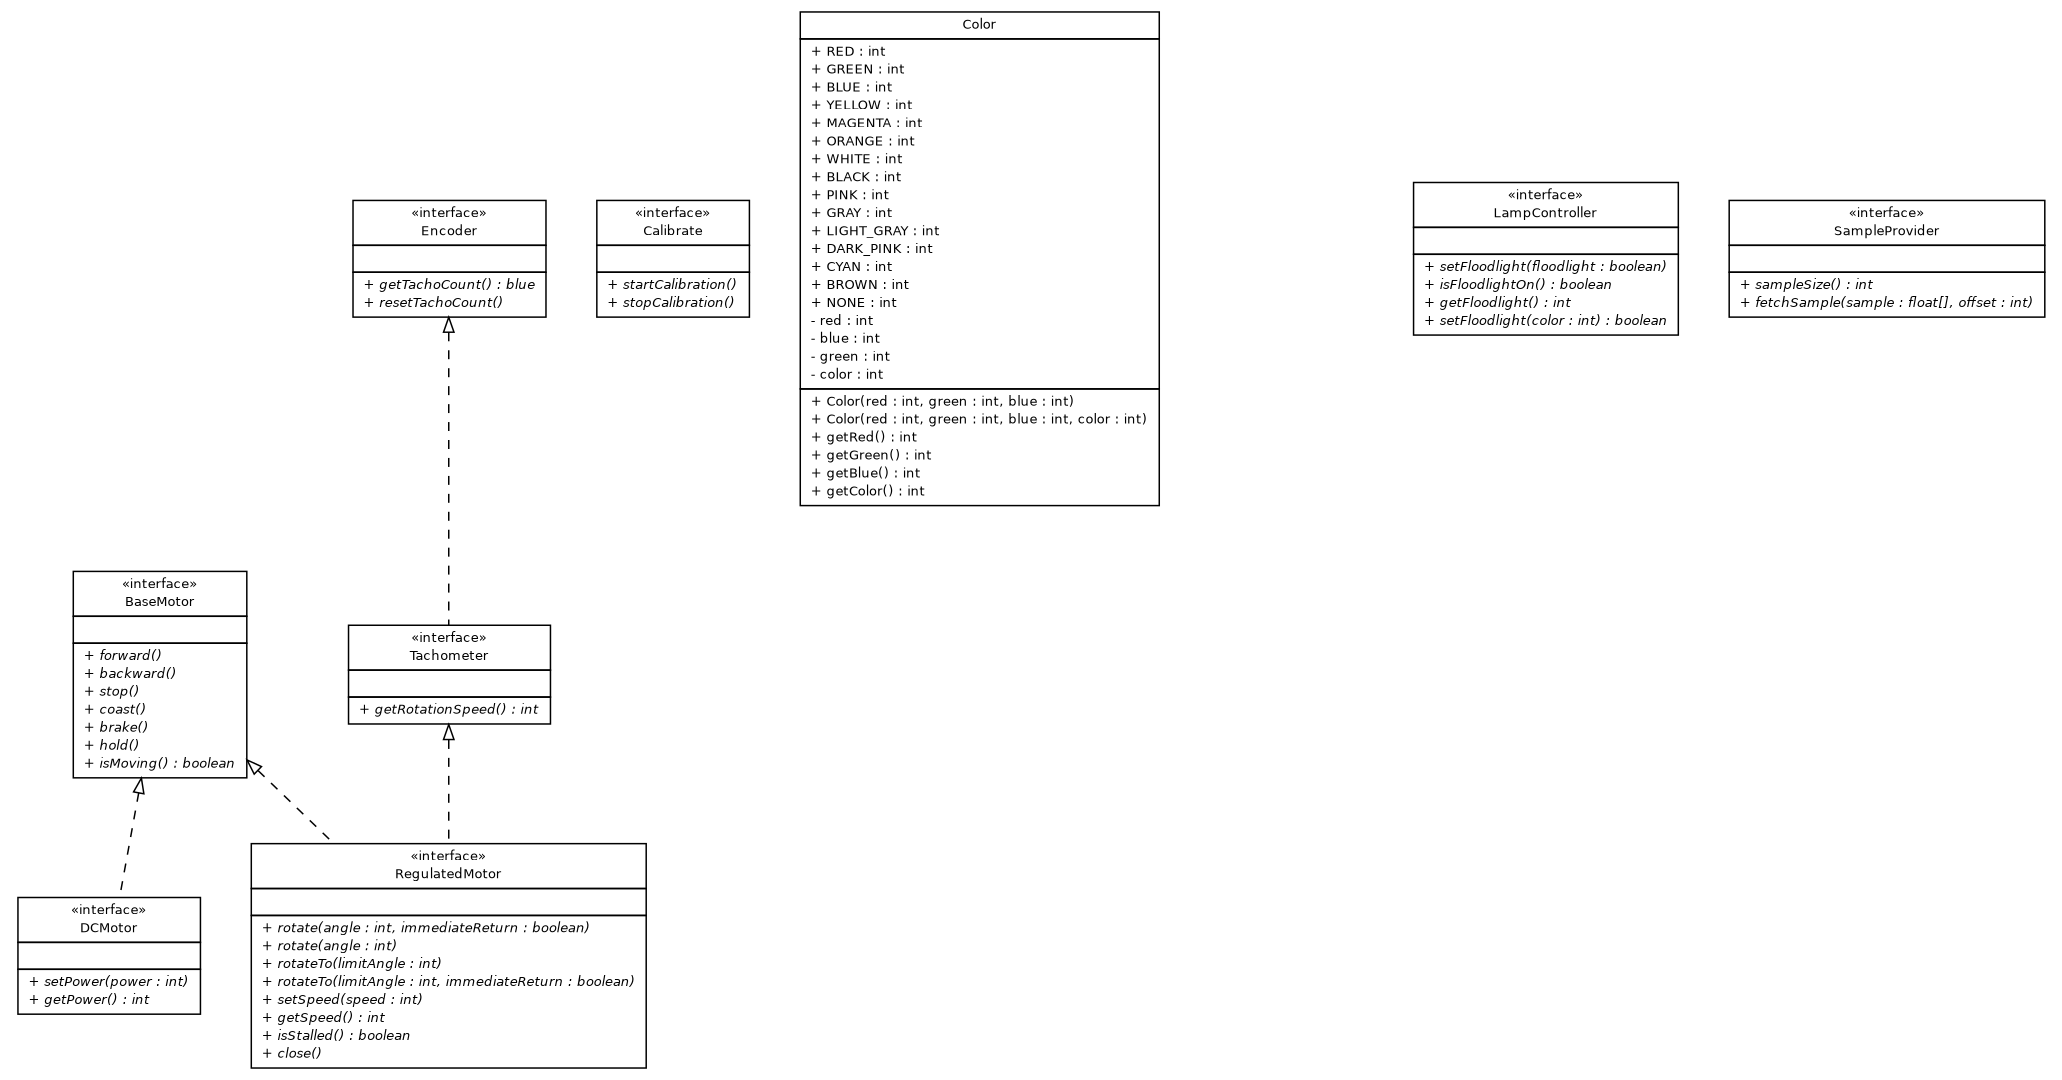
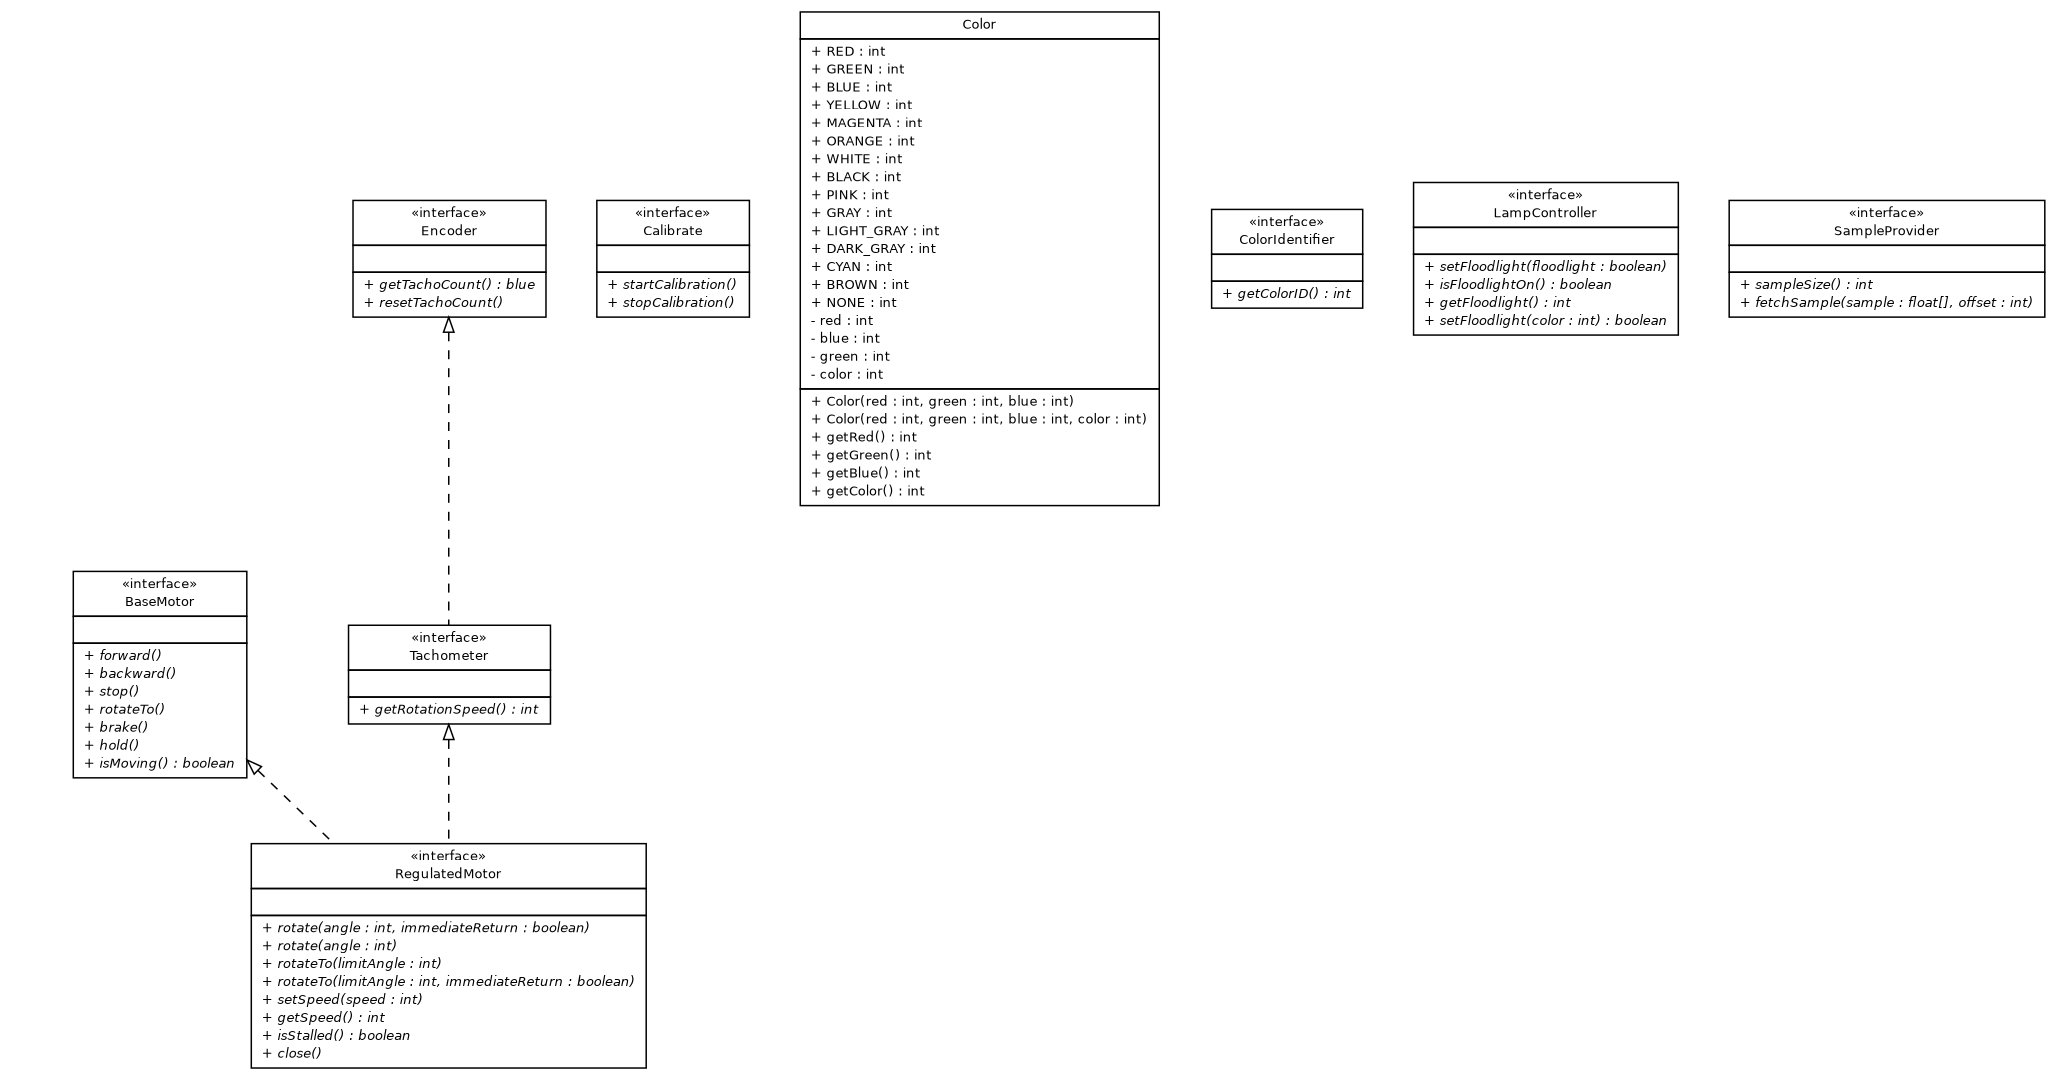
node "Color": text "+ DARK_PINK : int" -> "+ DARK_GRAY : int"
node "ColorIdentifier": added
node "BaseMotor": text "+ coast()" -> "+ rotateTo()"
node "DCMotor": removed
